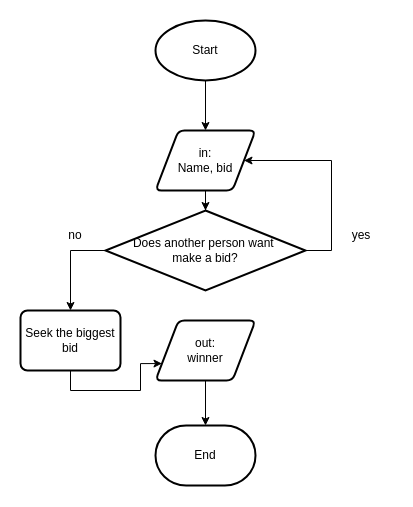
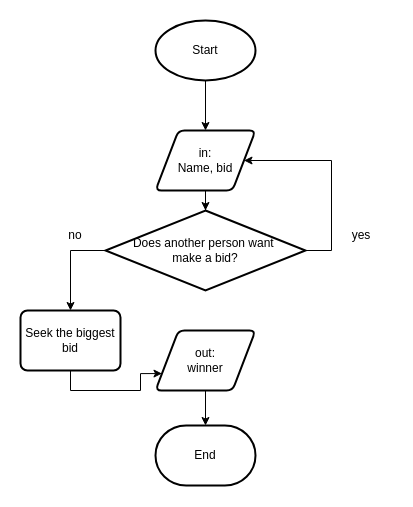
node "out: winner": moved (206, 351) -> (206, 361)
